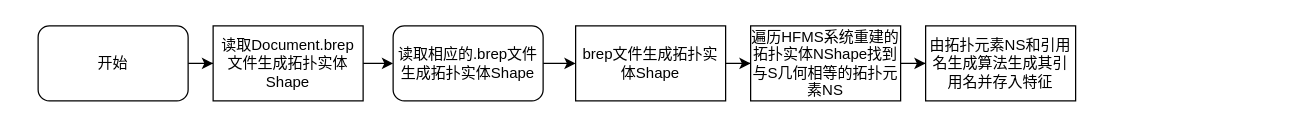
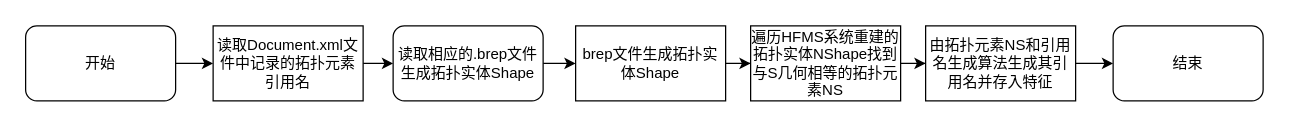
node "开始": moved (113, 63) -> (101, 63)
node "读取Document.brep文件生成拓扑实体Shape": label "读取Document.brep文件生成拓扑实体Shape" -> "读取Document.xml文件中记录的拓扑元素引用名"
edge "由拓扑元素NS和引用名生成算法生成其引用名并存入特征" -> "结束": added
node "结束": added
